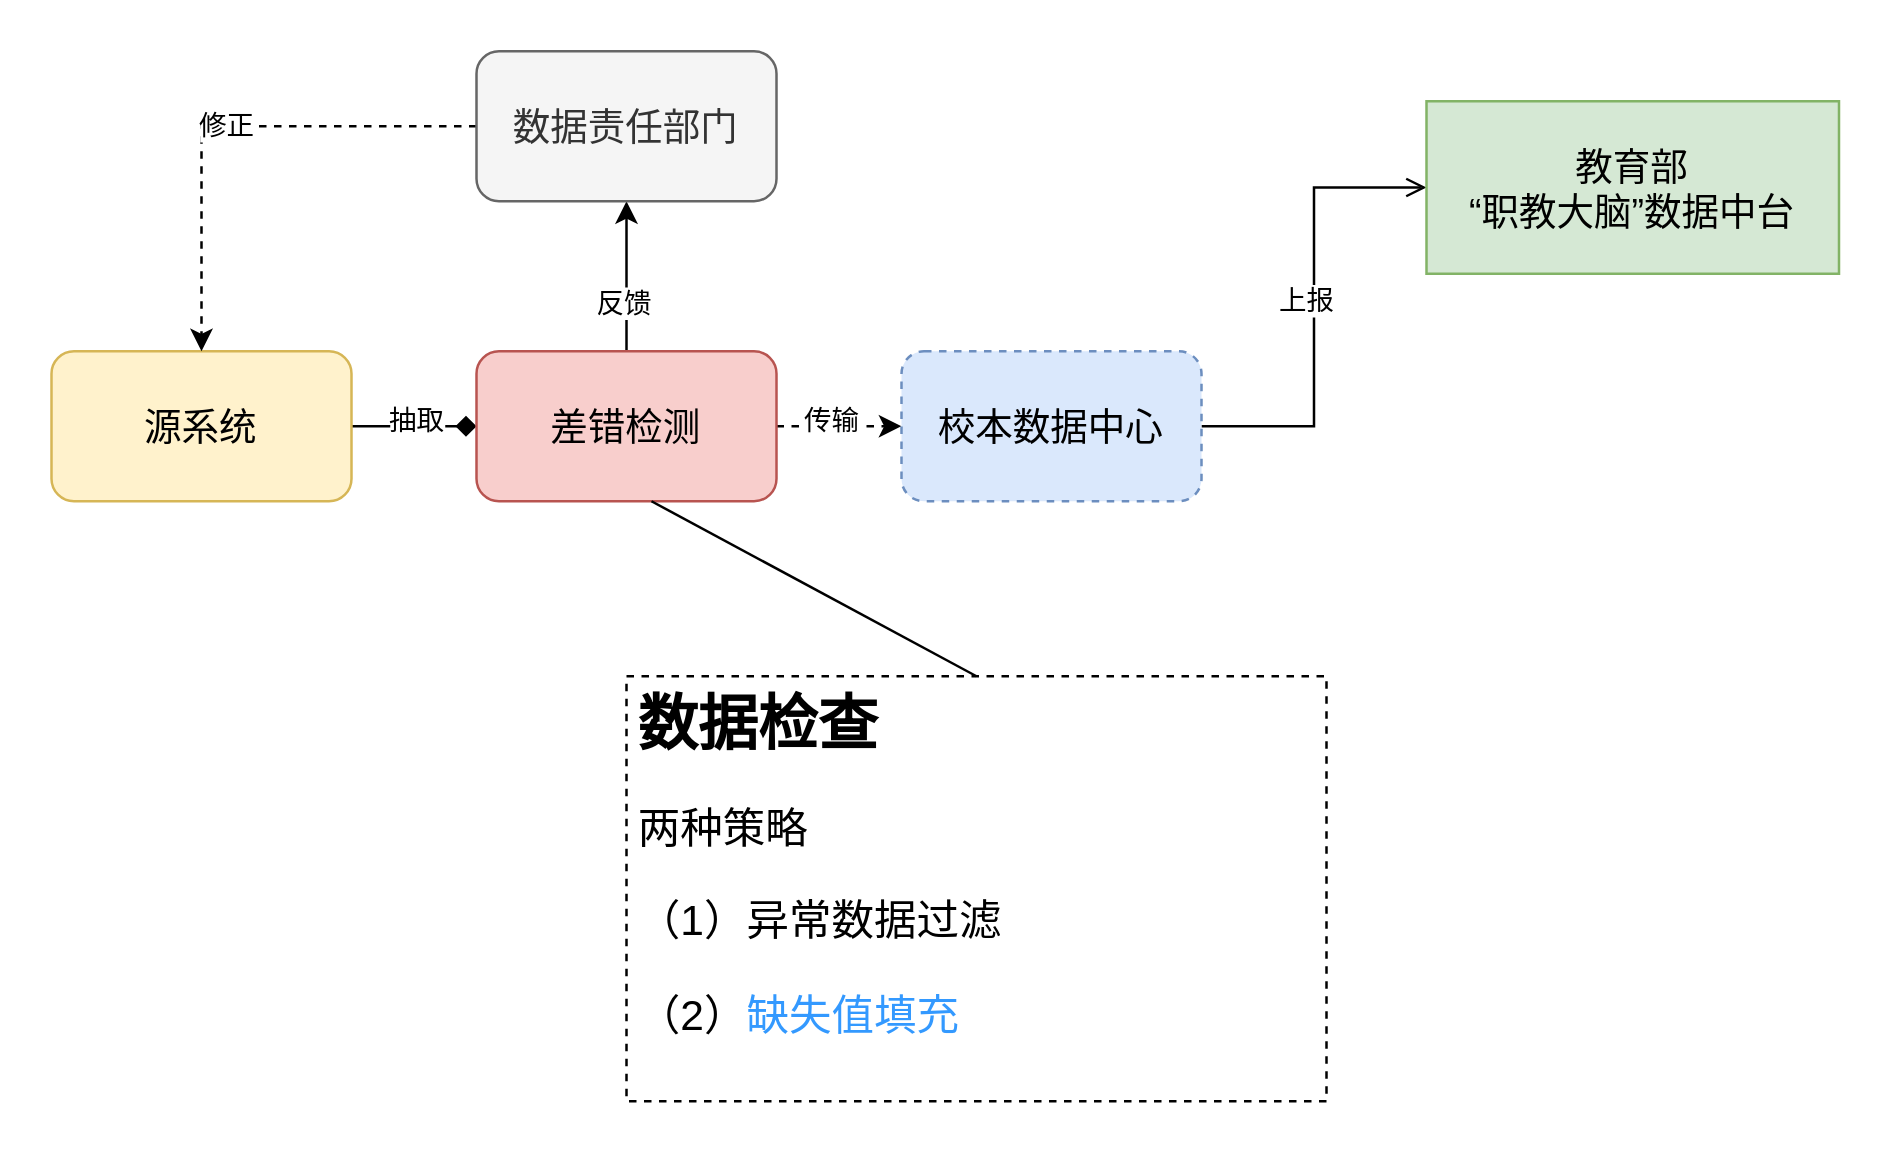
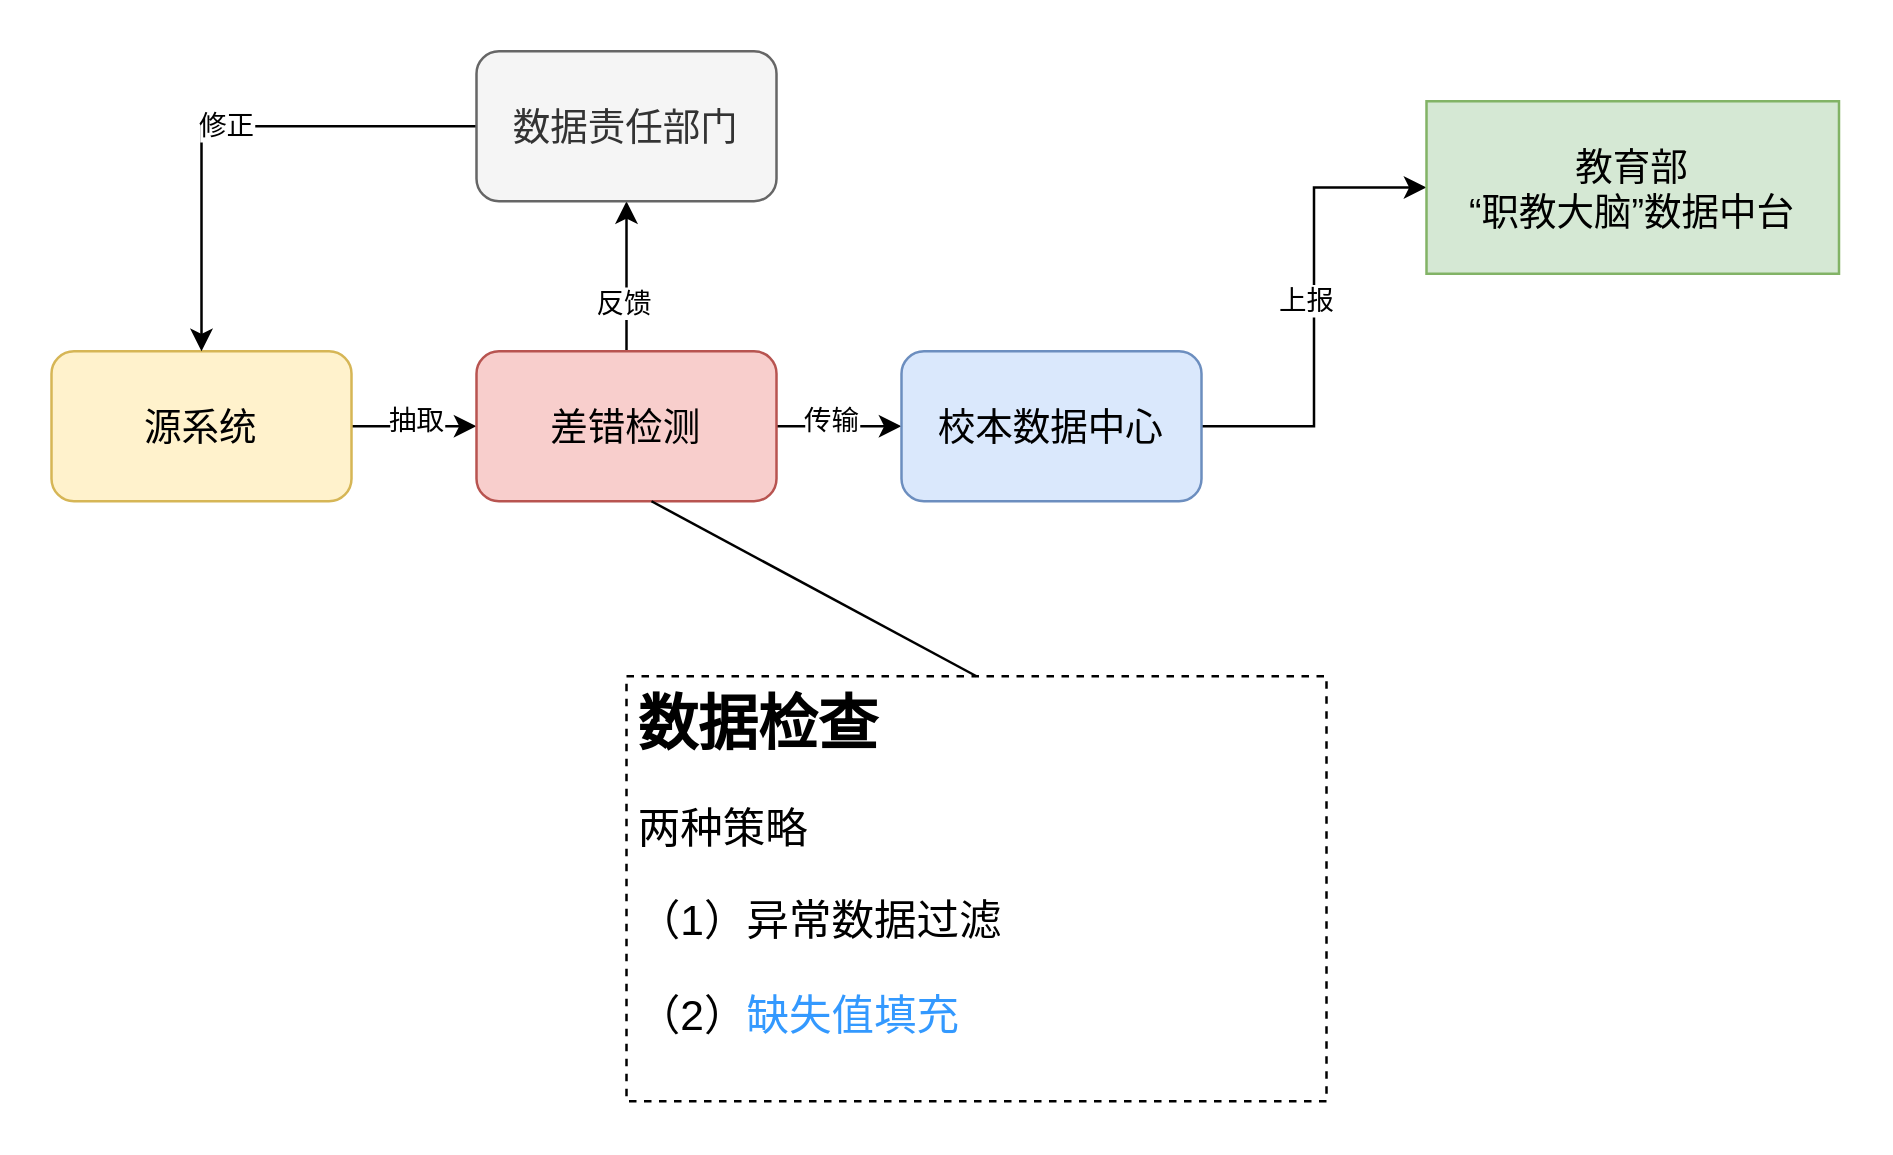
edge "数据责任部门" -> "源系统": style dashed -> solid
edge "校本数据中心" -> "教育部 “职教大脑”数据中台": arrowhead open -> classic
edge "源系统" -> "差错检测": arrowhead diamond -> classic
edge "差错检测" -> "校本数据中心": style dashed -> solid
node "校本数据中心": style dashed -> solid
